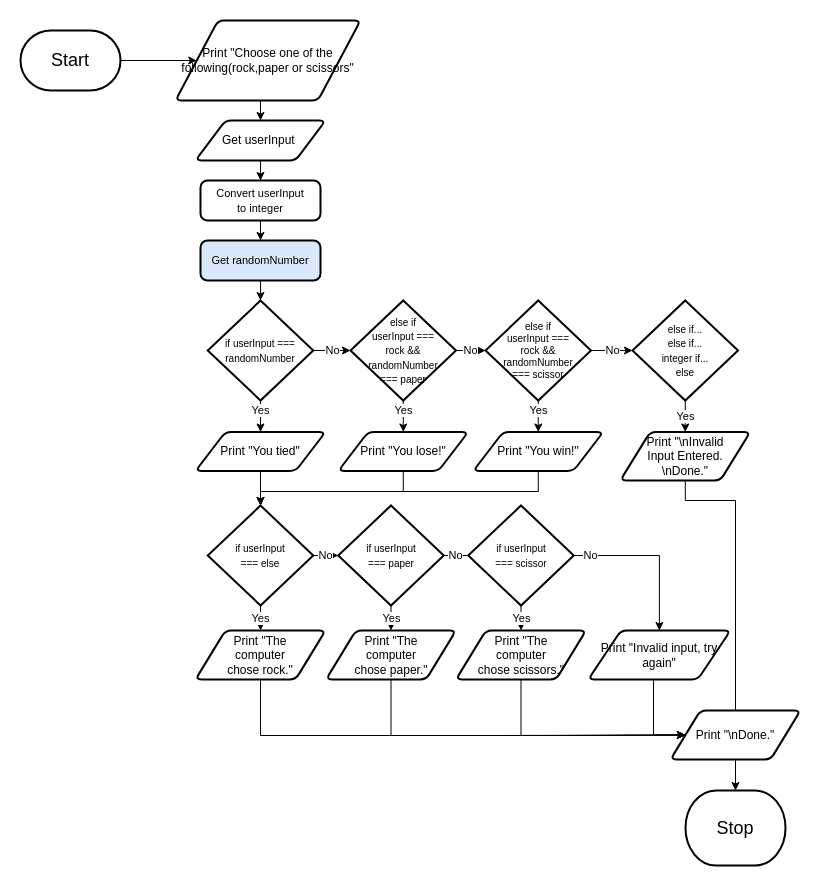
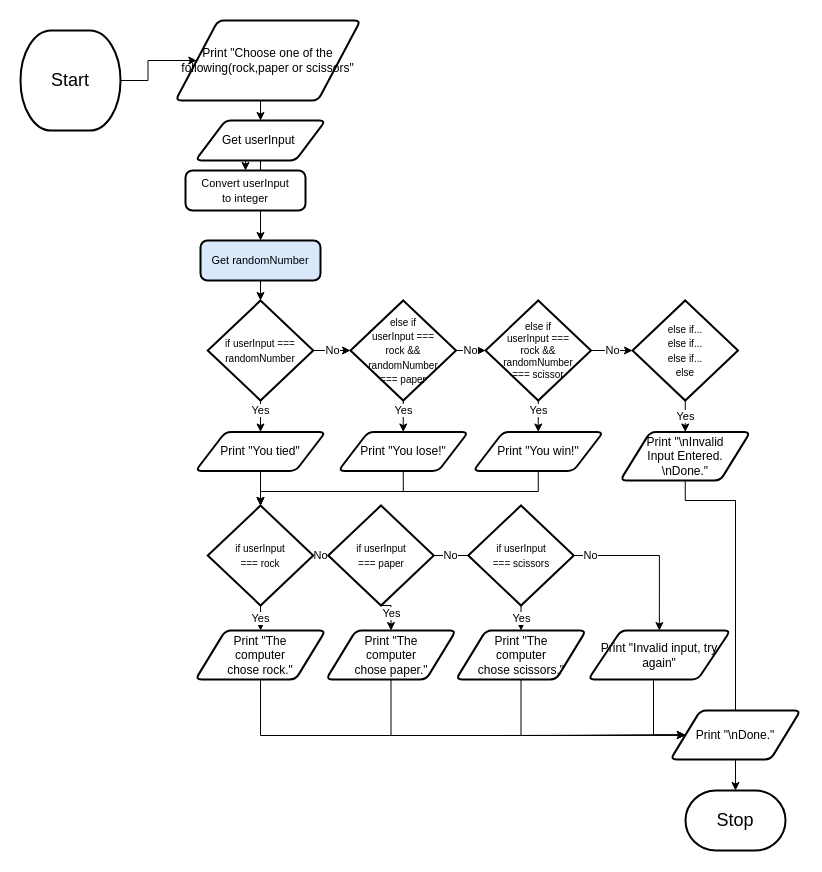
node "Start": size 100x60 -> 100x100
node "Convert userInput to integer": moved (261, 201) -> (246, 191)
node "else if... else if... integer if... else": label "else if... else if... integer if... else" -> "else if... else if... else if... else"
node "if userInput === else": label "if userInput === else" -> "if userInput === rock"
node "if userInput === paper": moved (391, 556) -> (381, 556)
node "if userInput === scissor": label "if userInput === scissor" -> "if userInput === scissors"
node "Stop": size 100x75 -> 100x60
